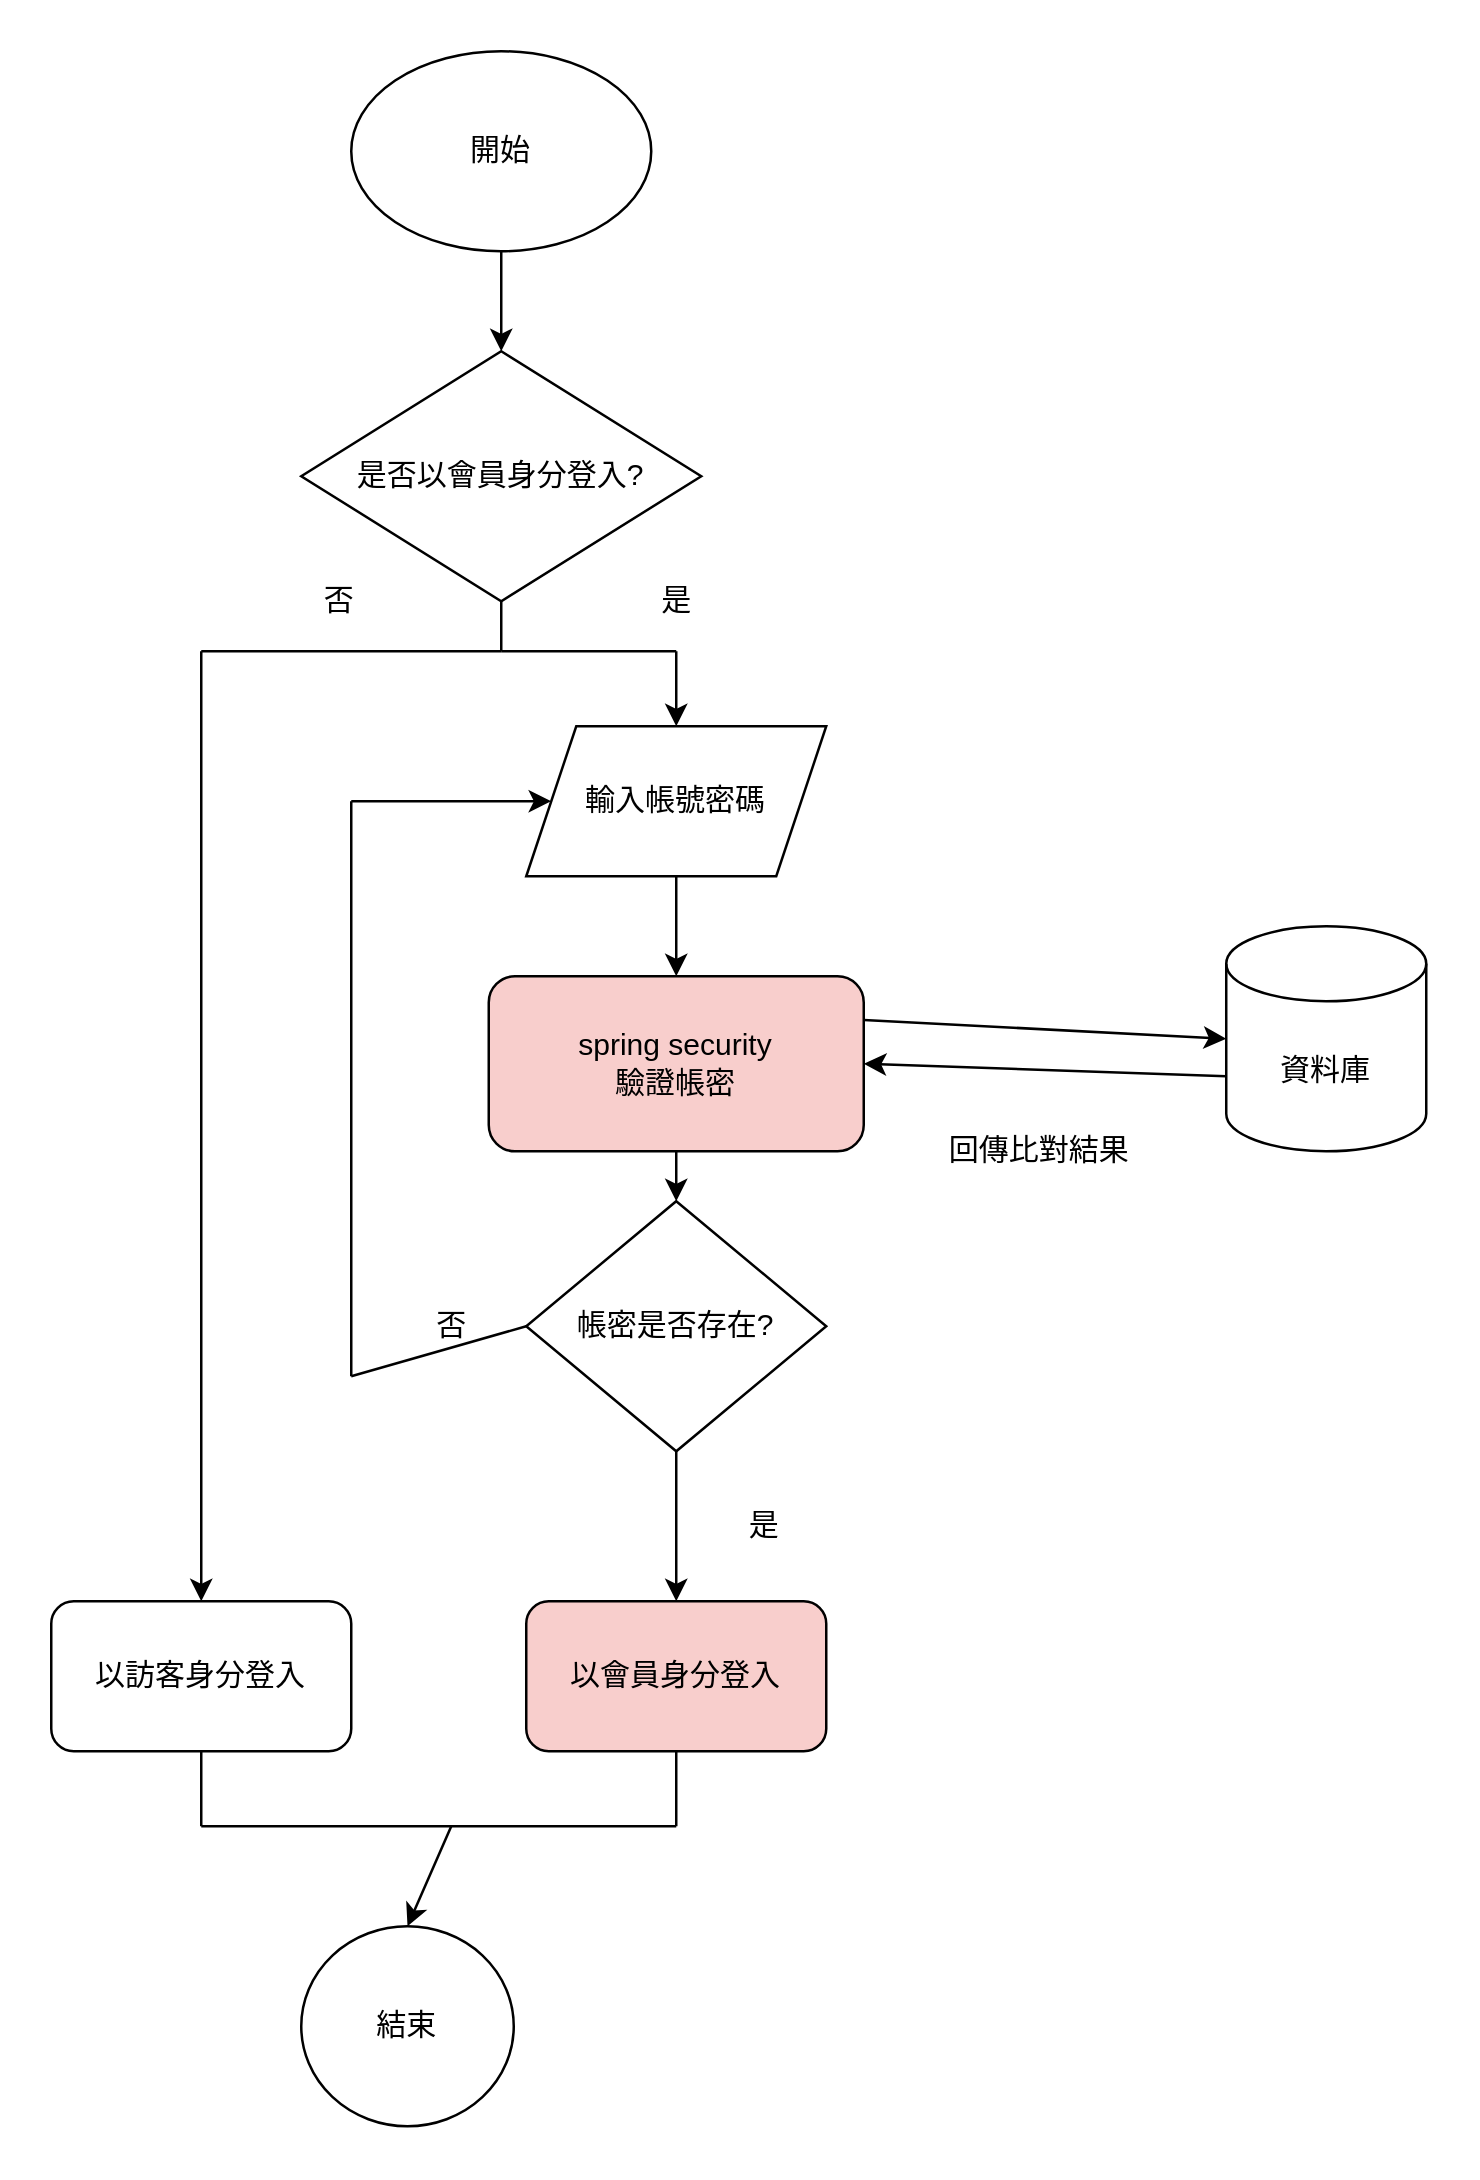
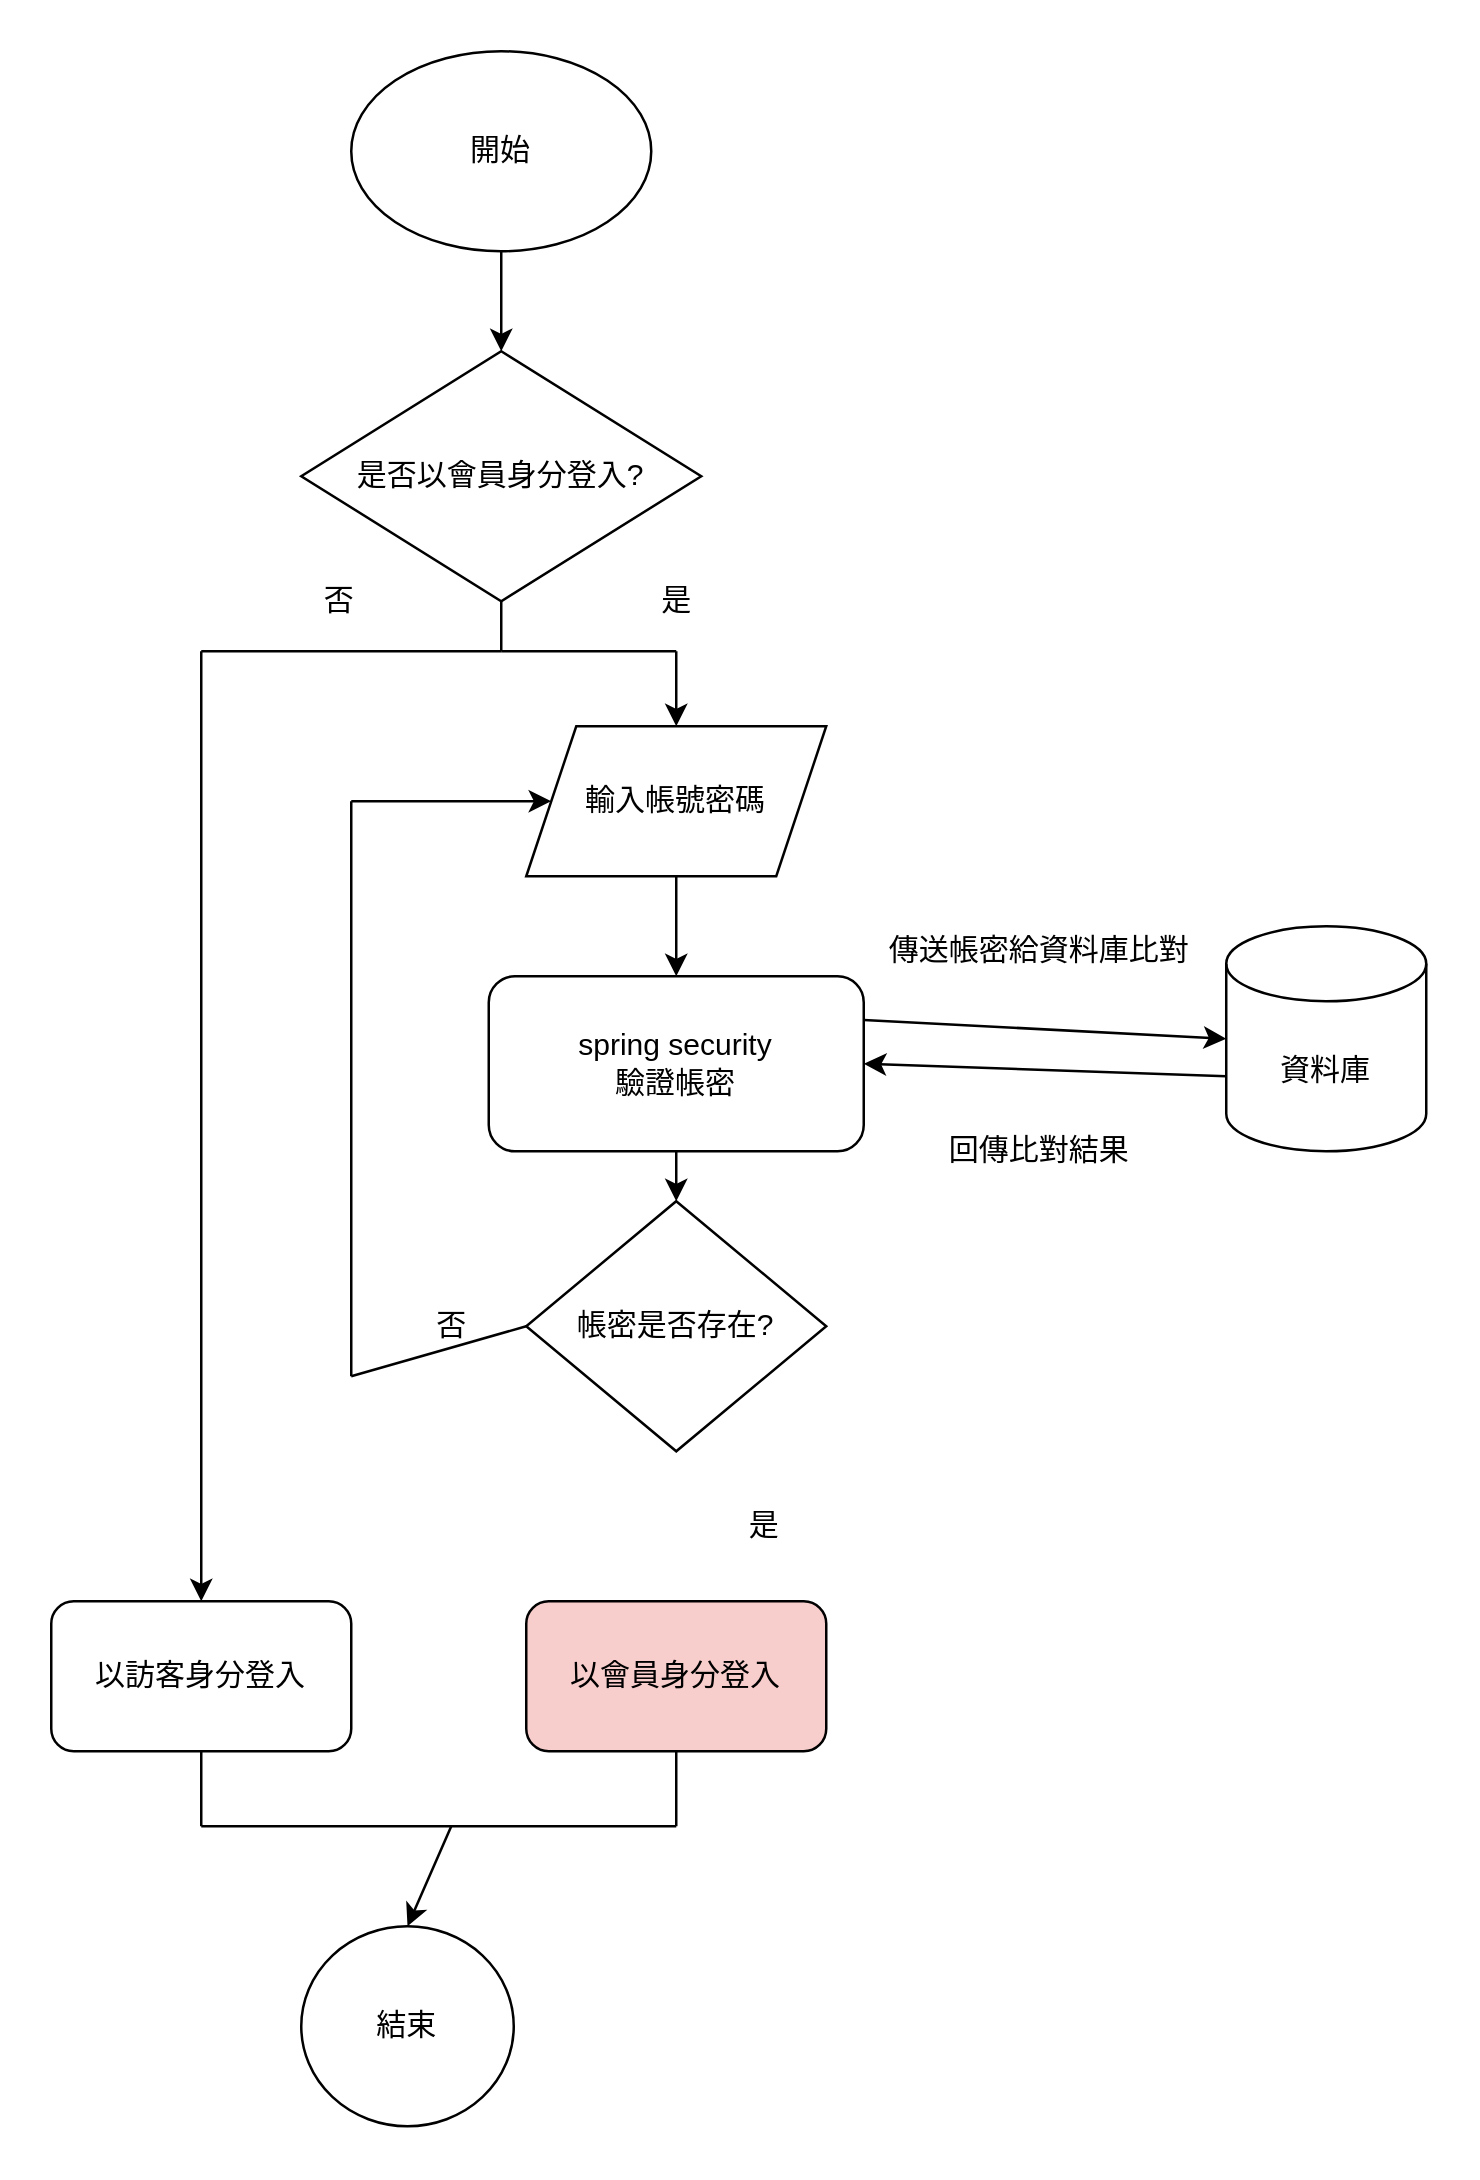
node "傳送帳密給資料庫比對": added
node "spring security 驗證帳密": fillcolor #f8cecc -> #ffffff
edge "帳密是否存在?" -> "以會員身分登入": removed
